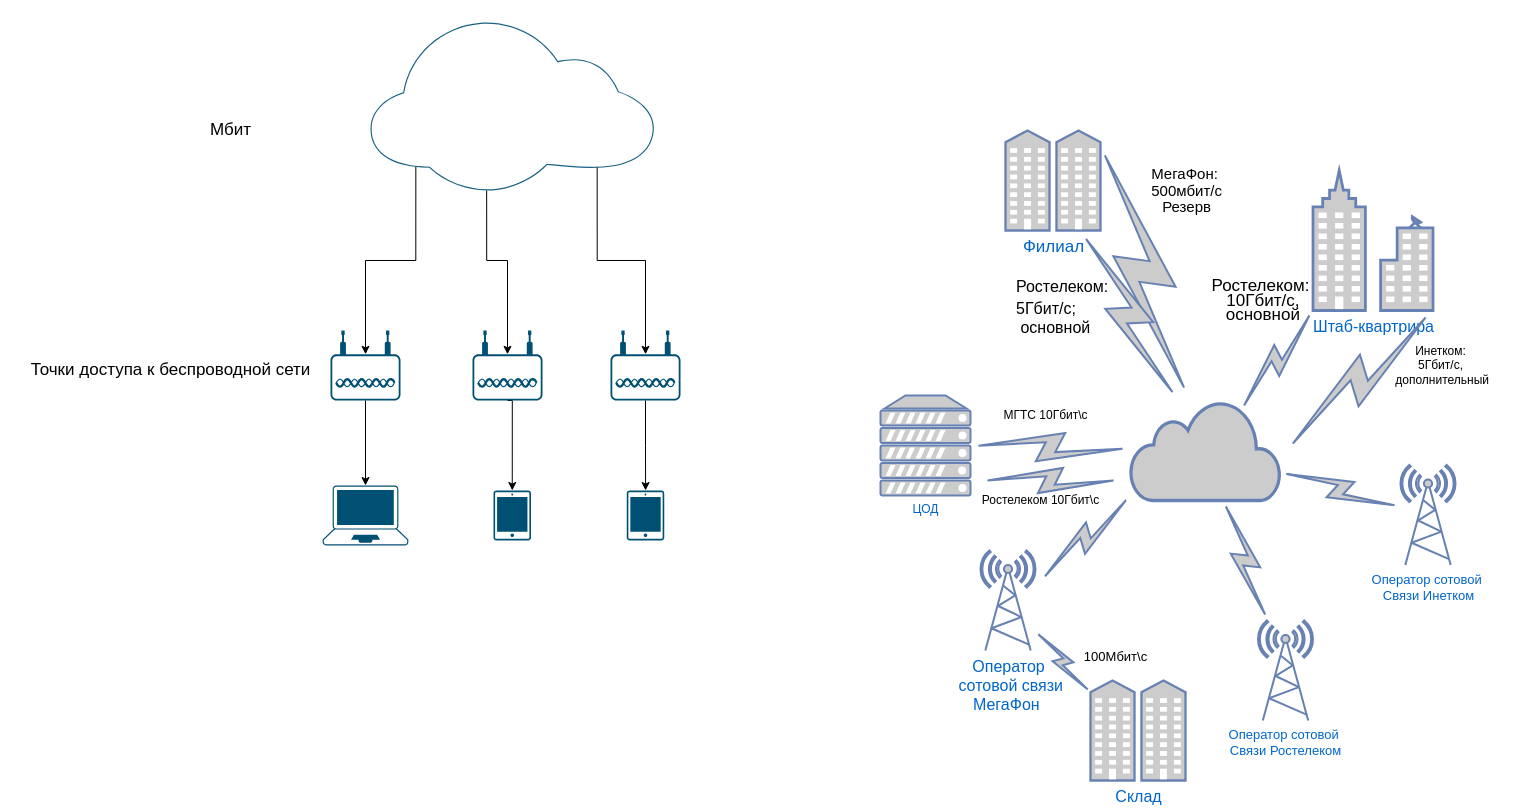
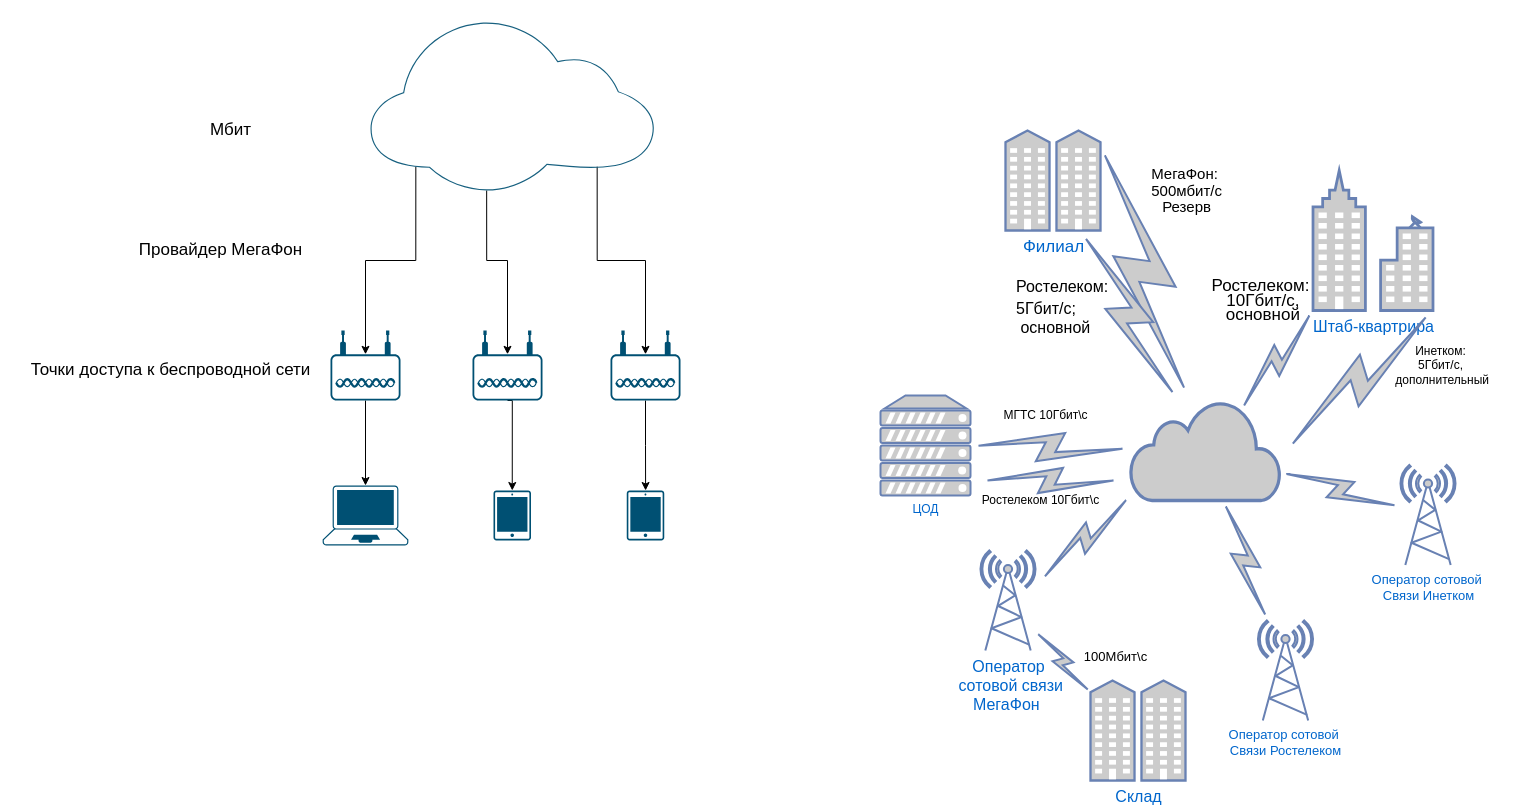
node "Провайдер МегаФон": added
